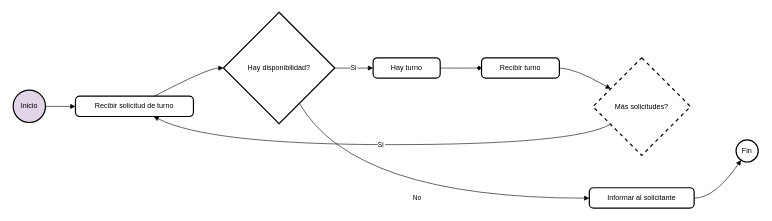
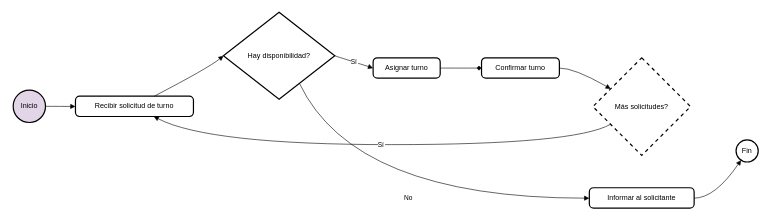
node "Hay disponibilidad?": size 112x112 -> 112x87
node "Hay turno": label "Hay turno" -> "Asignar turno"
node "Recibir turno": label "Recibir turno" -> "Confirmar turno"
